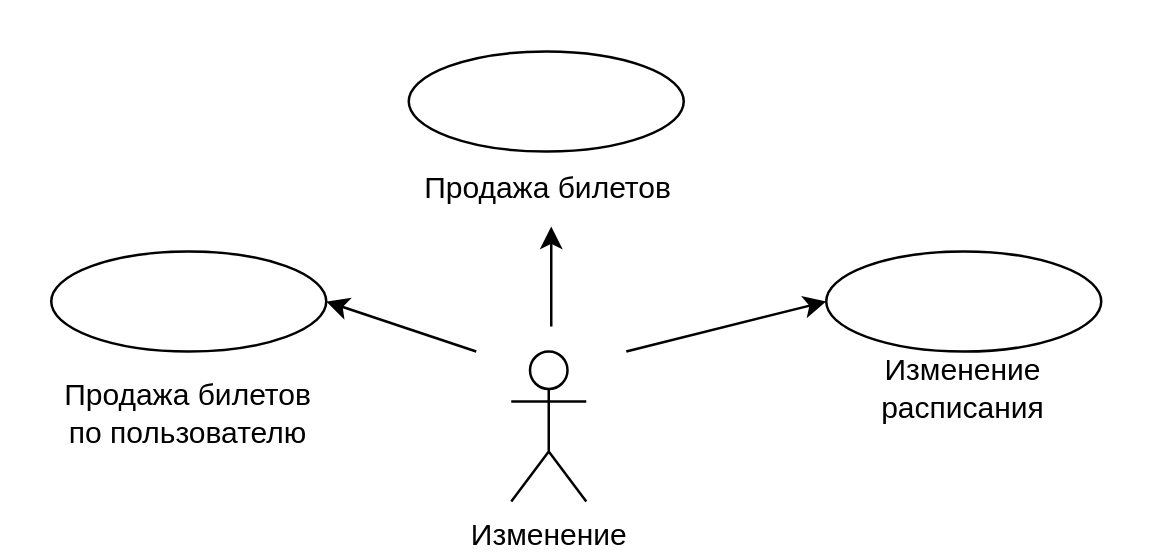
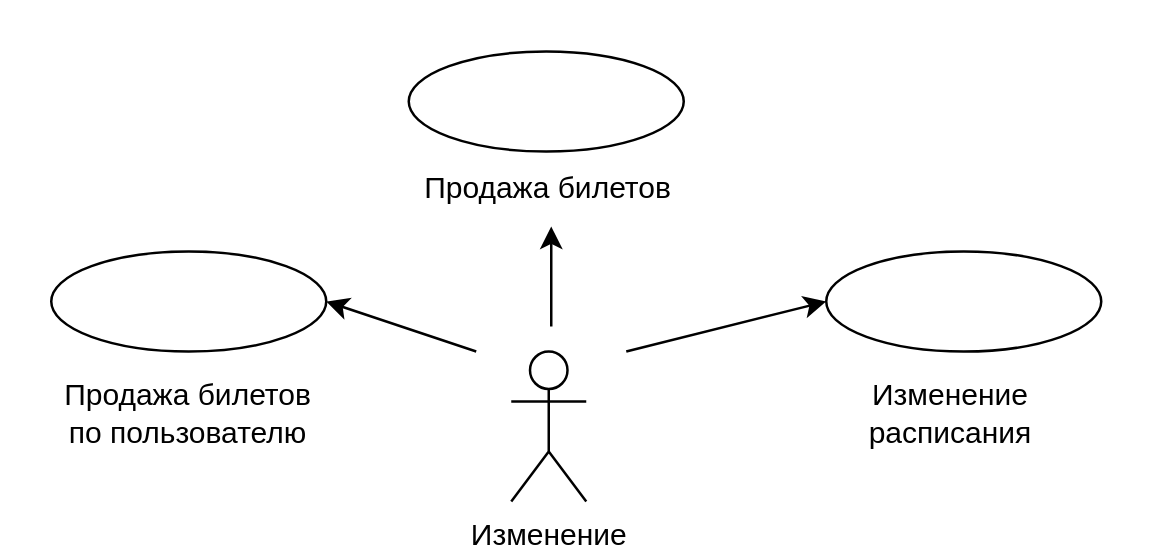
node "Изменение расписания": moved (964, 389) -> (951, 414)
